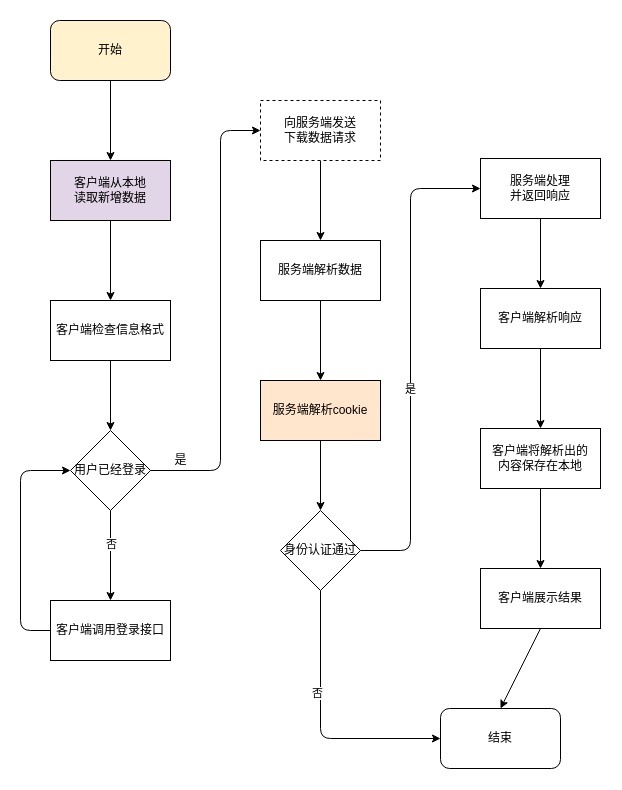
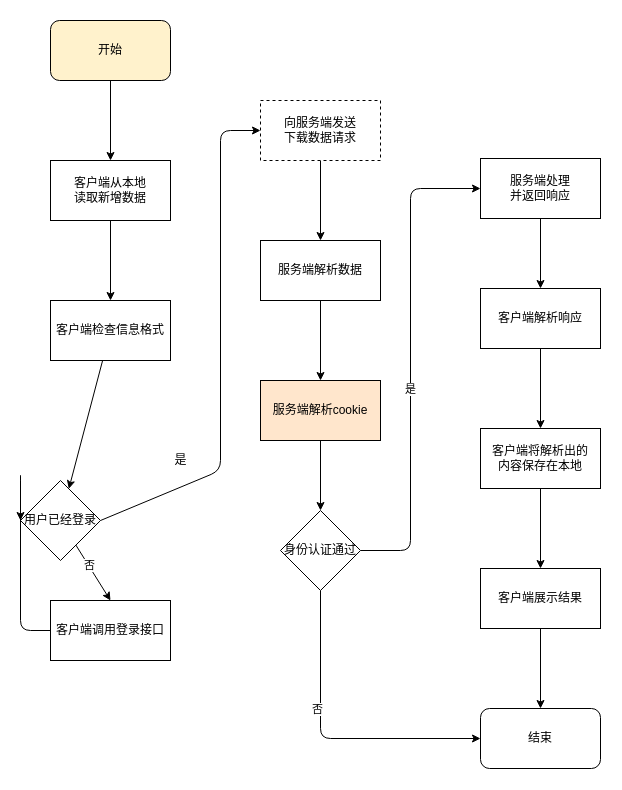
node "客户端从本地 读取新增数据": fillcolor #e1d5e7 -> #ffffff
node "用户已经登录": moved (111, 471) -> (61, 521)
node "结束": moved (501, 739) -> (541, 739)
